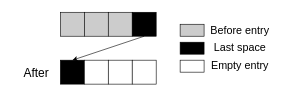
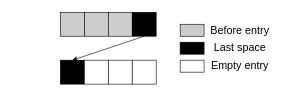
node "After": removed
